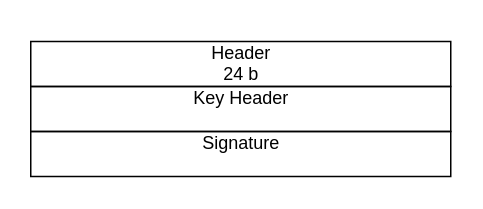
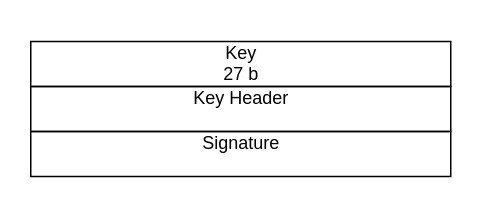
node "Header": label "Header" -> "Key"
node "24 b": label "24 b" -> "27 b"
